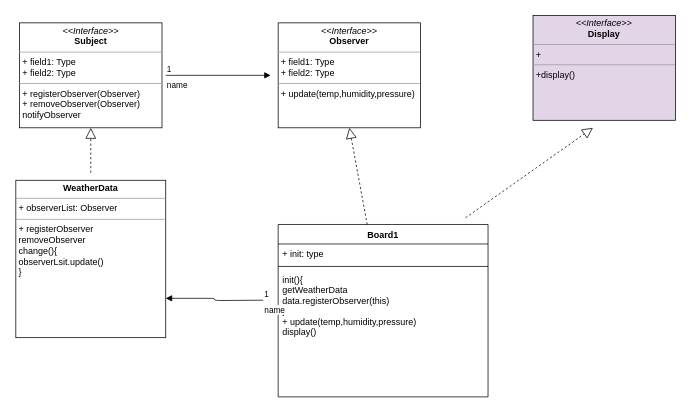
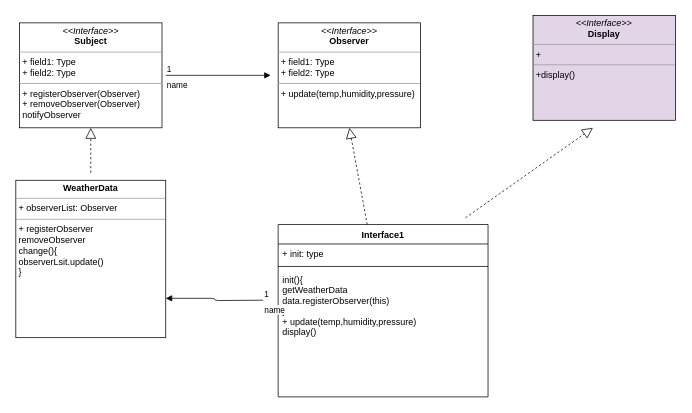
node "Board1": label "Board1" -> "Interface1"
